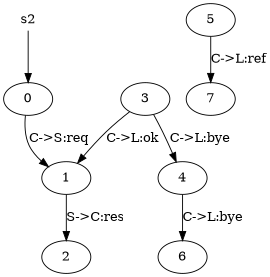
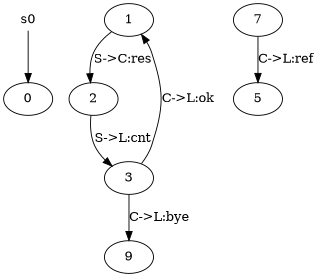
node "s2": label "s2" -> "s0"
edge "5" -> "7": reversed
edge "0" -> "1": removed, label "C->S:req"
edge "2" -> "3": added, label "S->L:cnt"
node "4": label "4" -> "9"
node "6": removed
